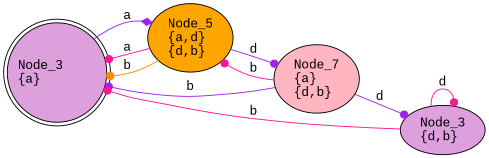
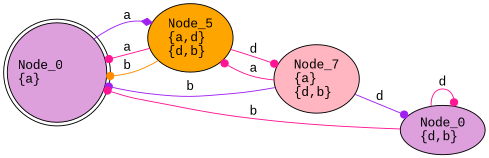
edge "Node_5 {a,d} {d,b}" -> "Node_7 {a} {d,b}": color purple -> deeppink
edge "Node_7 {a} {d,b}" -> "Node_5 {a,d} {d,b}": label "b" -> "a"
node "Node_3 {a}": label "Node_3 {a}" -> "Node_0 {a}"
node "Node_3 {d,b}": label "Node_3 {d,b}" -> "Node_0 {d,b}"
